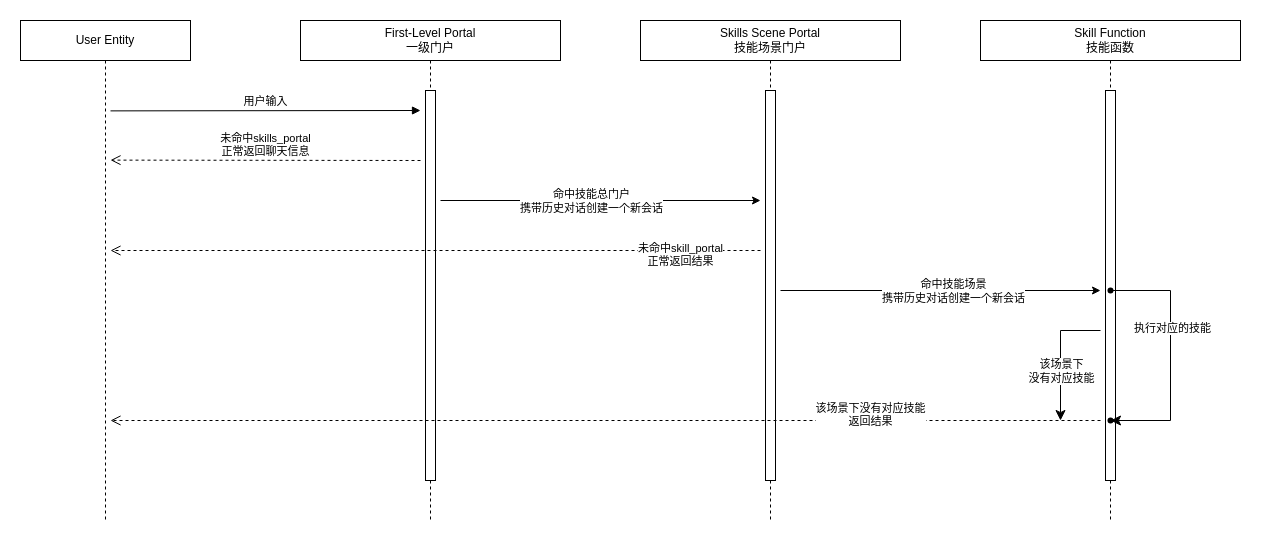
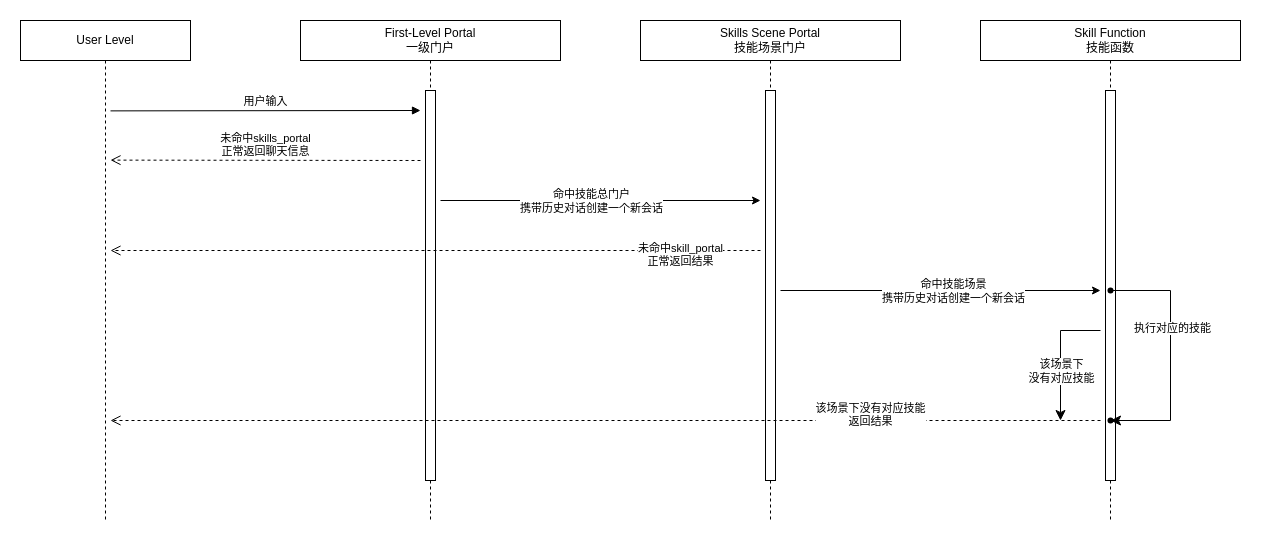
node "User Entity": label "User Entity" -> "User Level"
